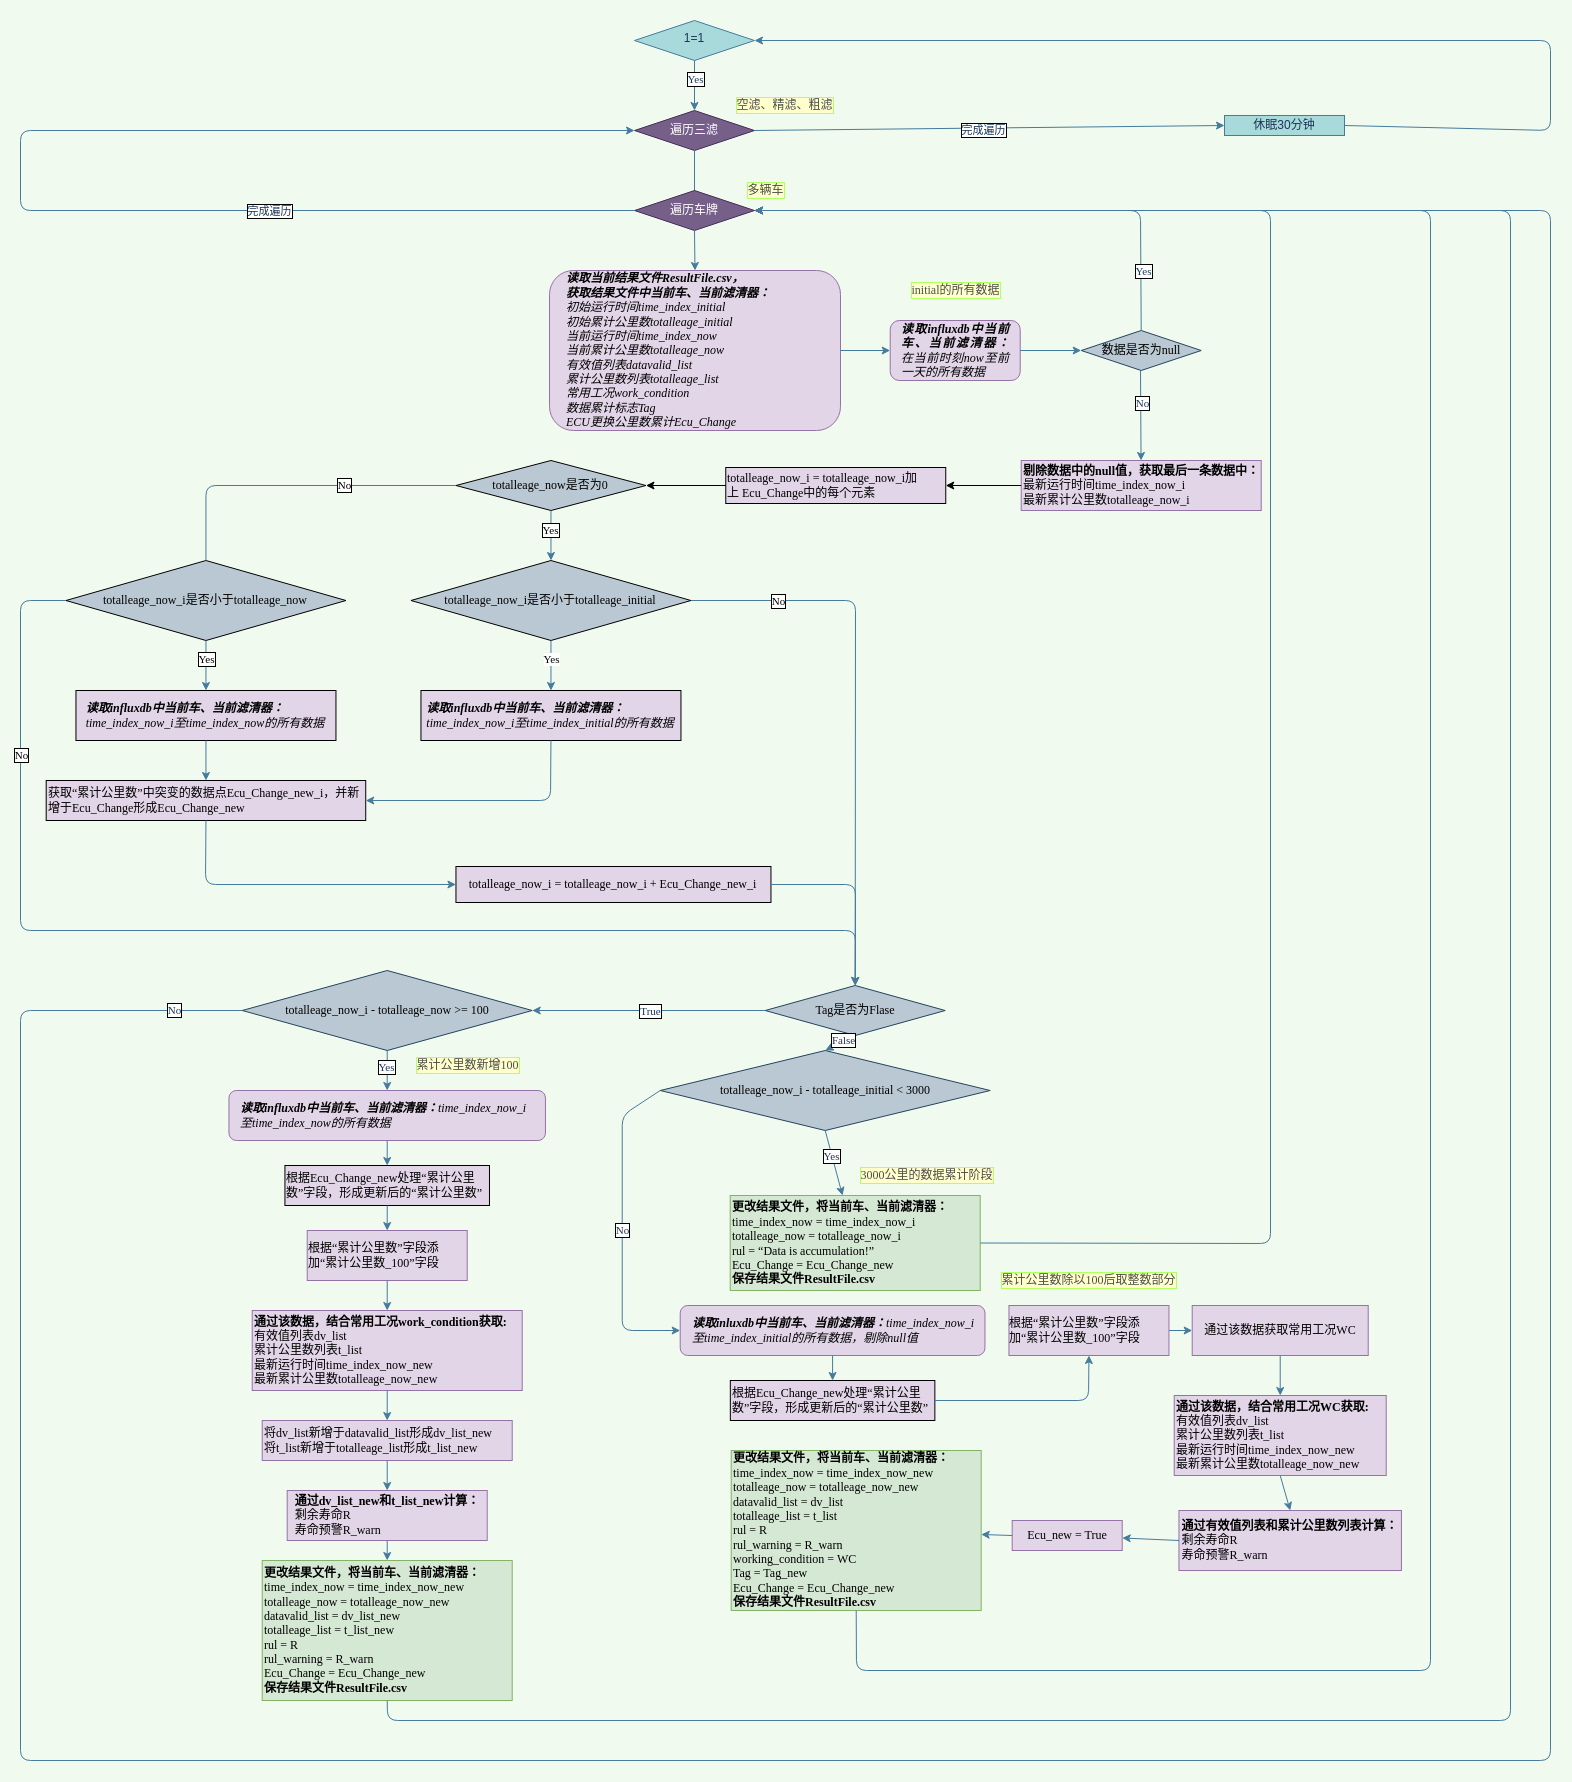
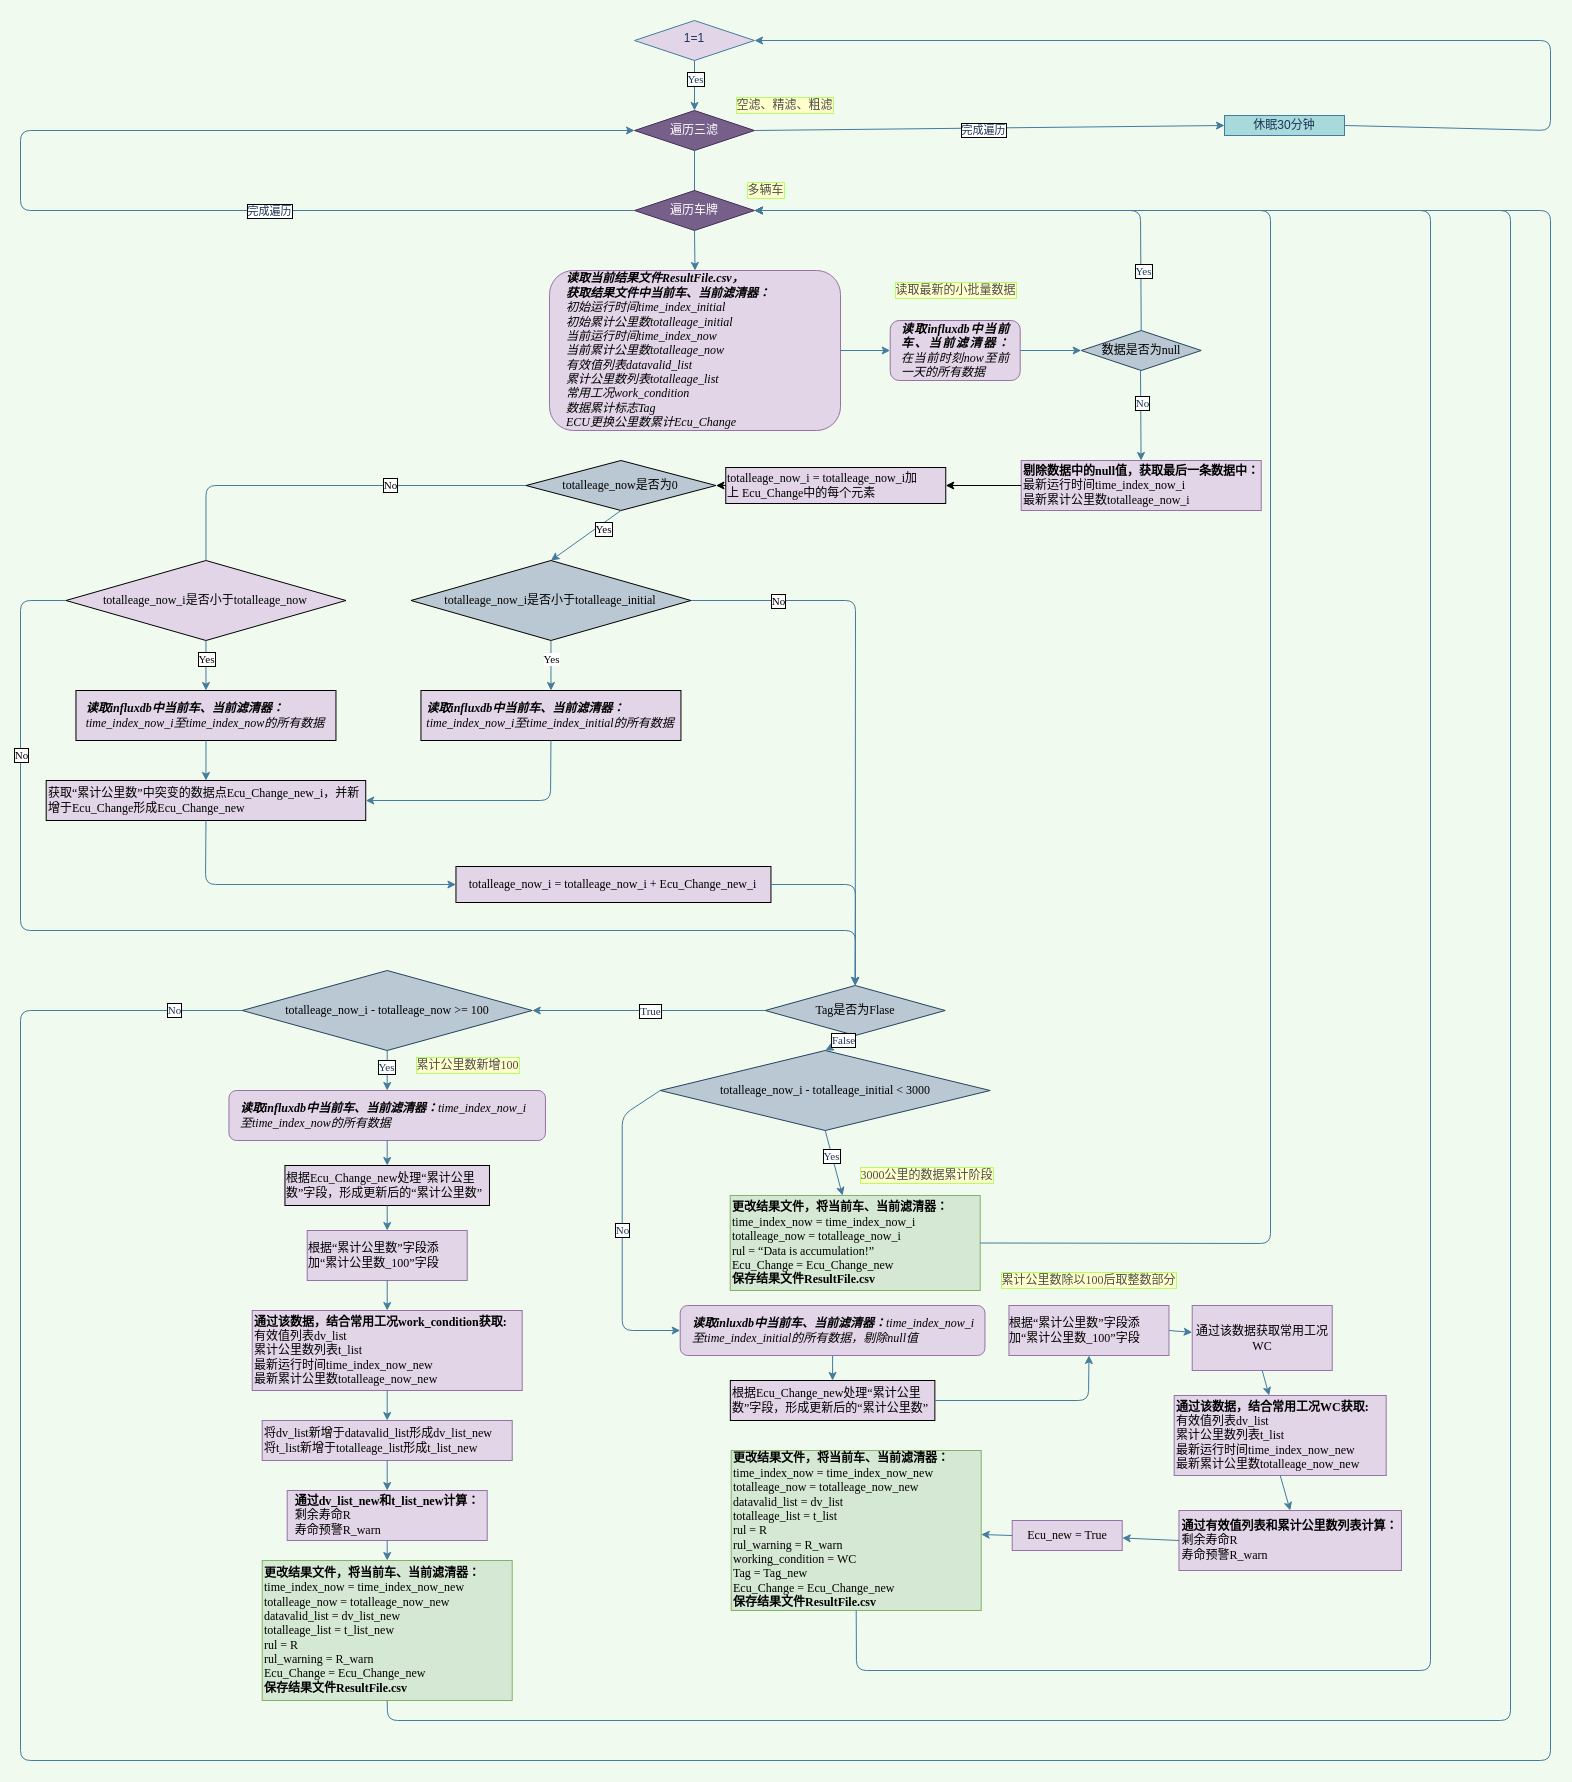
node "1=1": fillcolor #a8dadc -> #e1d5e7
node "initial的所有数据": label "initial的所有数据" -> "读取最新的小批量数据"
node "totalleage_now是否为0": moved (551, 486) -> (621, 486)
node "totalleage_now_i是否小于totalleage_now": fillcolor #bac8d3 -> #e1d5e7
node "通过该数据获取常用工况WC": size 176x50 -> 140x65
